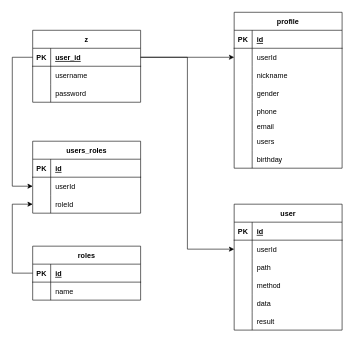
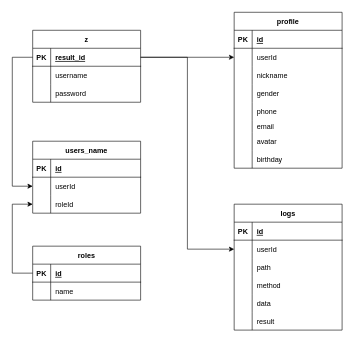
node "user_id": label "user_id" -> "result_id"
node "users": label "users" -> "avatar"
node "users_roles": label "users_roles" -> "users_name"
node "user": label "user" -> "logs"
